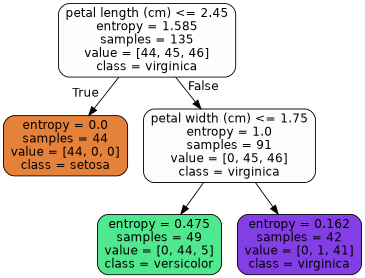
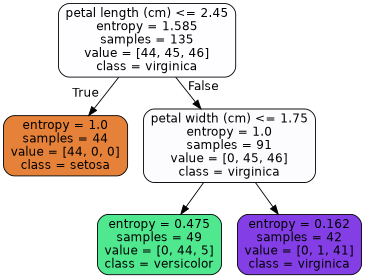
node "entropy = 0.0 samples = 44 value = [44, 0, 0] class = setosa": label "entropy = 0.0 samples = 44 value = [44, 0, 0] class = setosa" -> "entropy = 1.0 samples = 44 value = [44, 0, 0] class = setosa"
